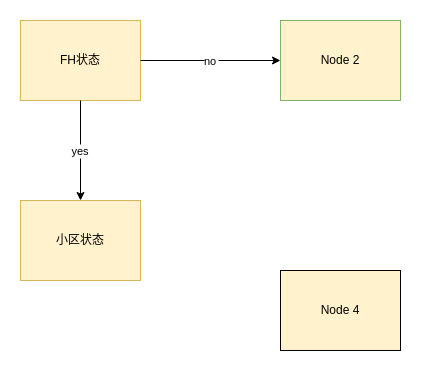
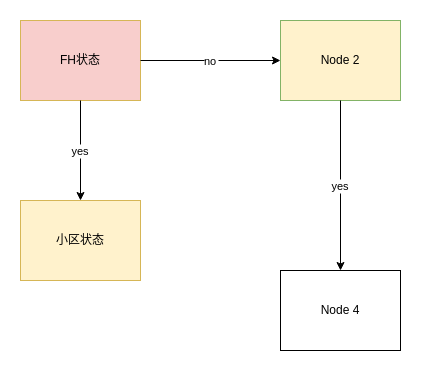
node "FH状态": fillcolor #fff2cc -> #f8cecc
edge "Node 2" -> "Node 4": added, label "yes"
node "Node 4": fillcolor #fff2cc -> #ffffff
